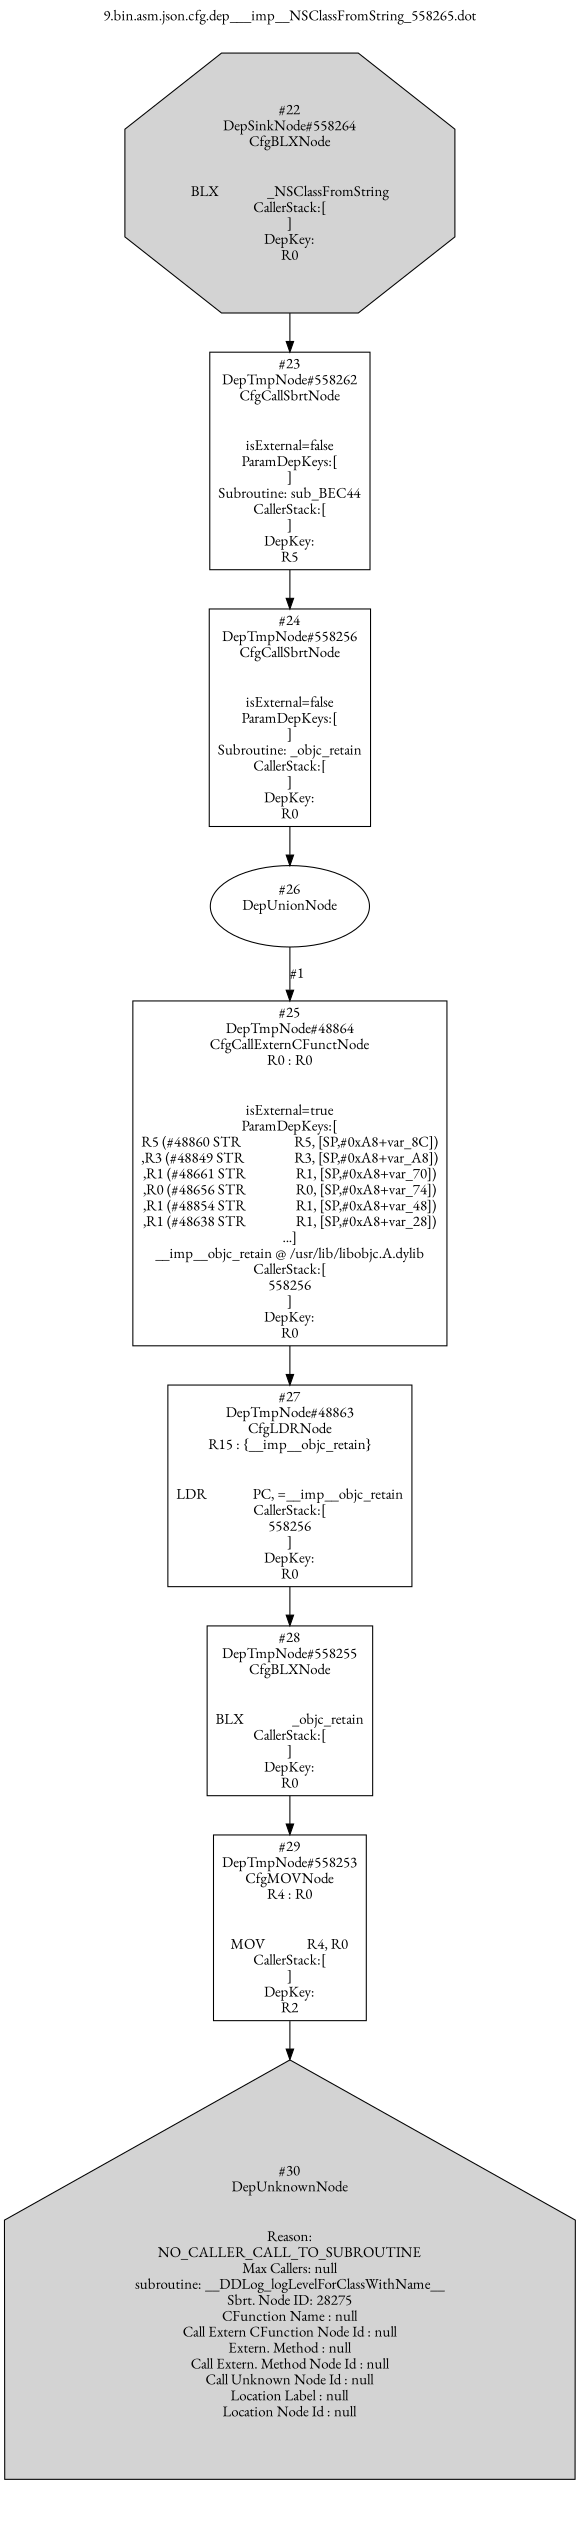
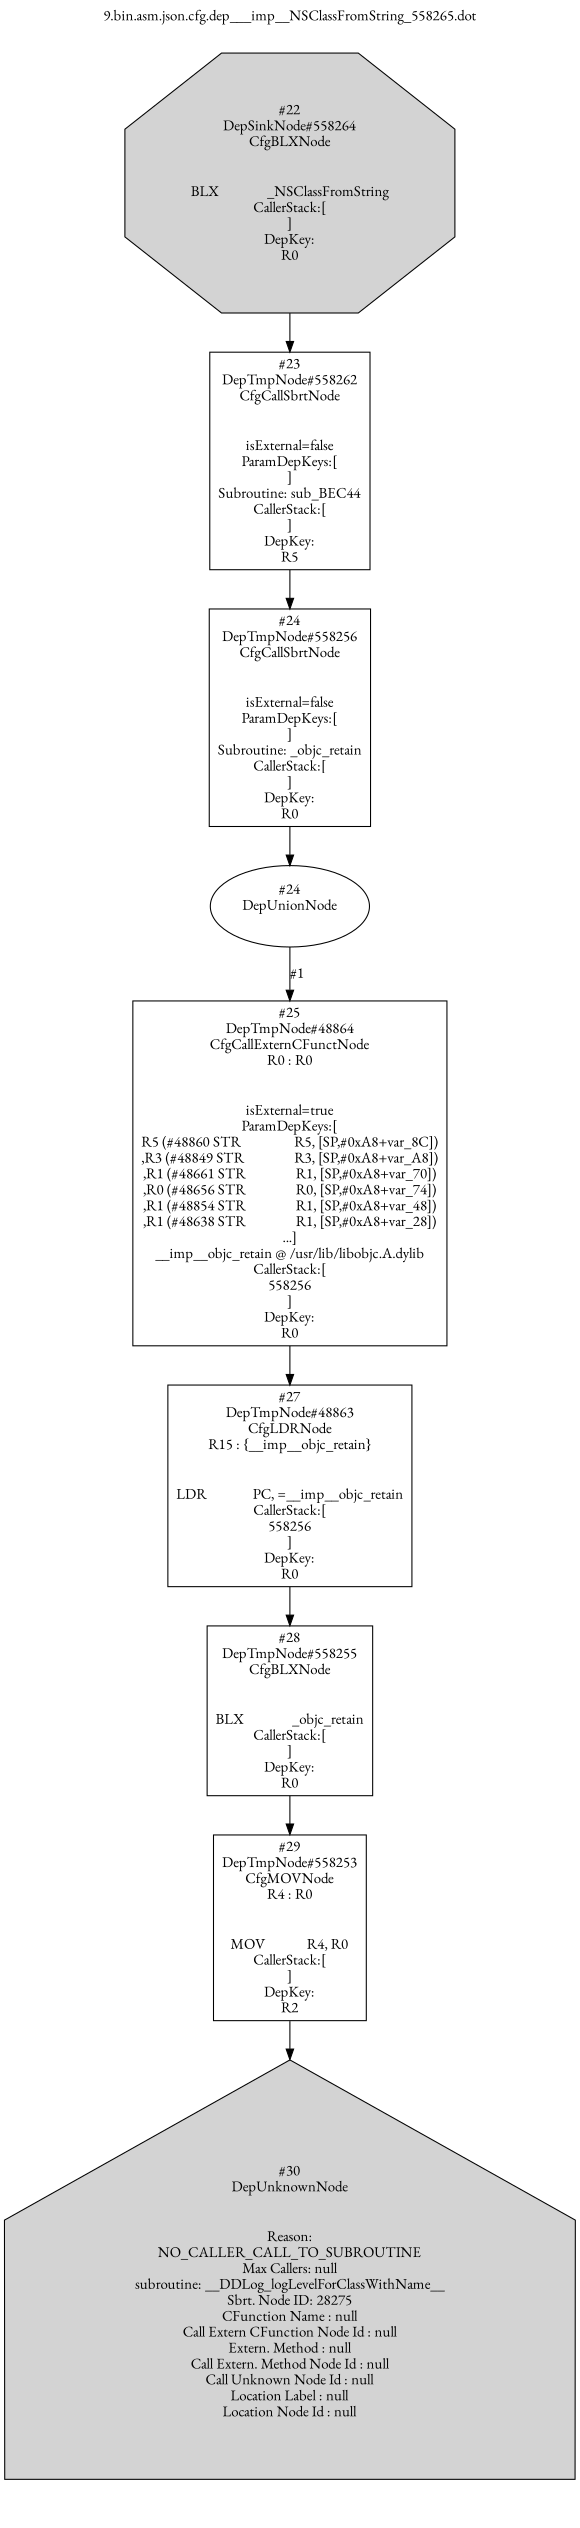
node "#26 DepUnionNode": label "#26 DepUnionNode" -> "#24 DepUnionNode"
